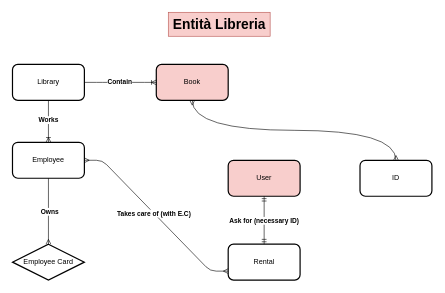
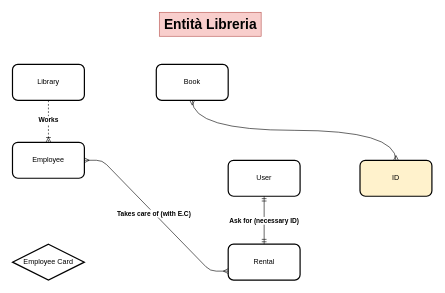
node "Entità Libreria": moved (219, 24) -> (210, 24)
edge "Library" -> "Book": removed, label "Contain"
node "Book": fillcolor #f8cecc -> #ffffff
edge "Library" -> "Employee": style solid -> dashed
node "User": fillcolor #f8cecc -> #ffffff
node "ID": fillcolor #ffffff -> #fff2cc
edge "Employee" -> "Employee Card": removed, label "Owns"
